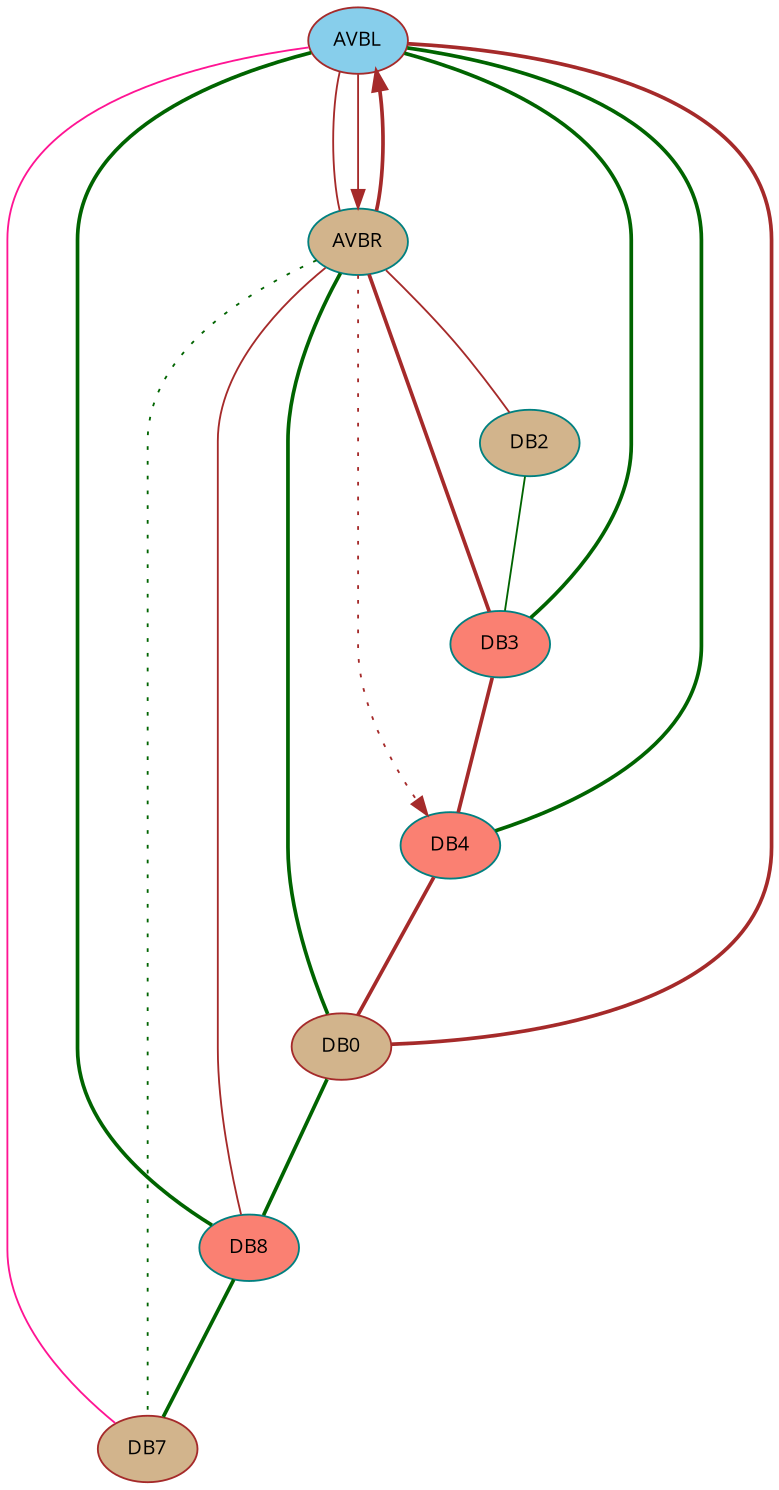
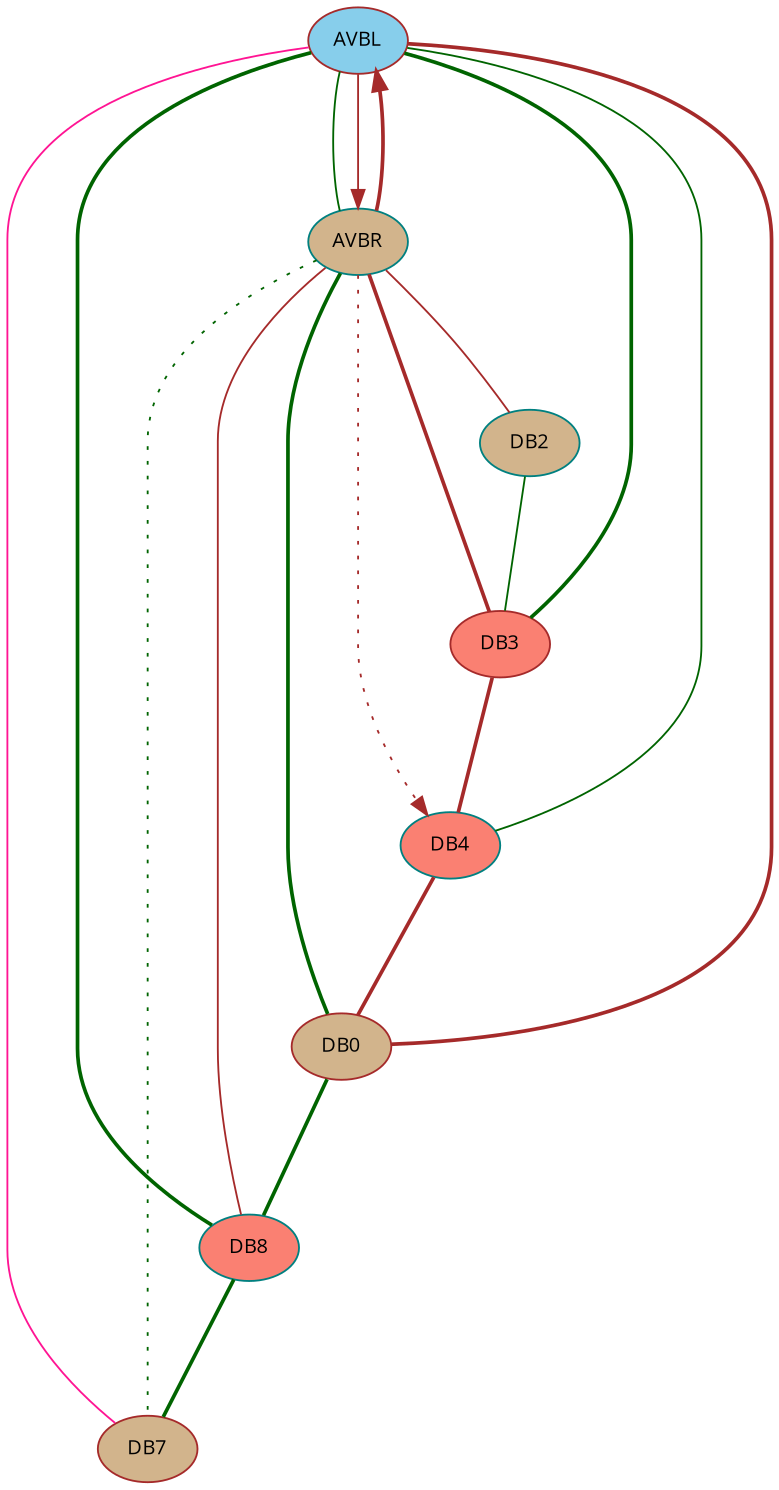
edge "AVBL" -- "AVBR": color brown -> darkgreen
edge "AVBL" -- "DB4": style bold -> solid
node "DB3": color teal -> brown
